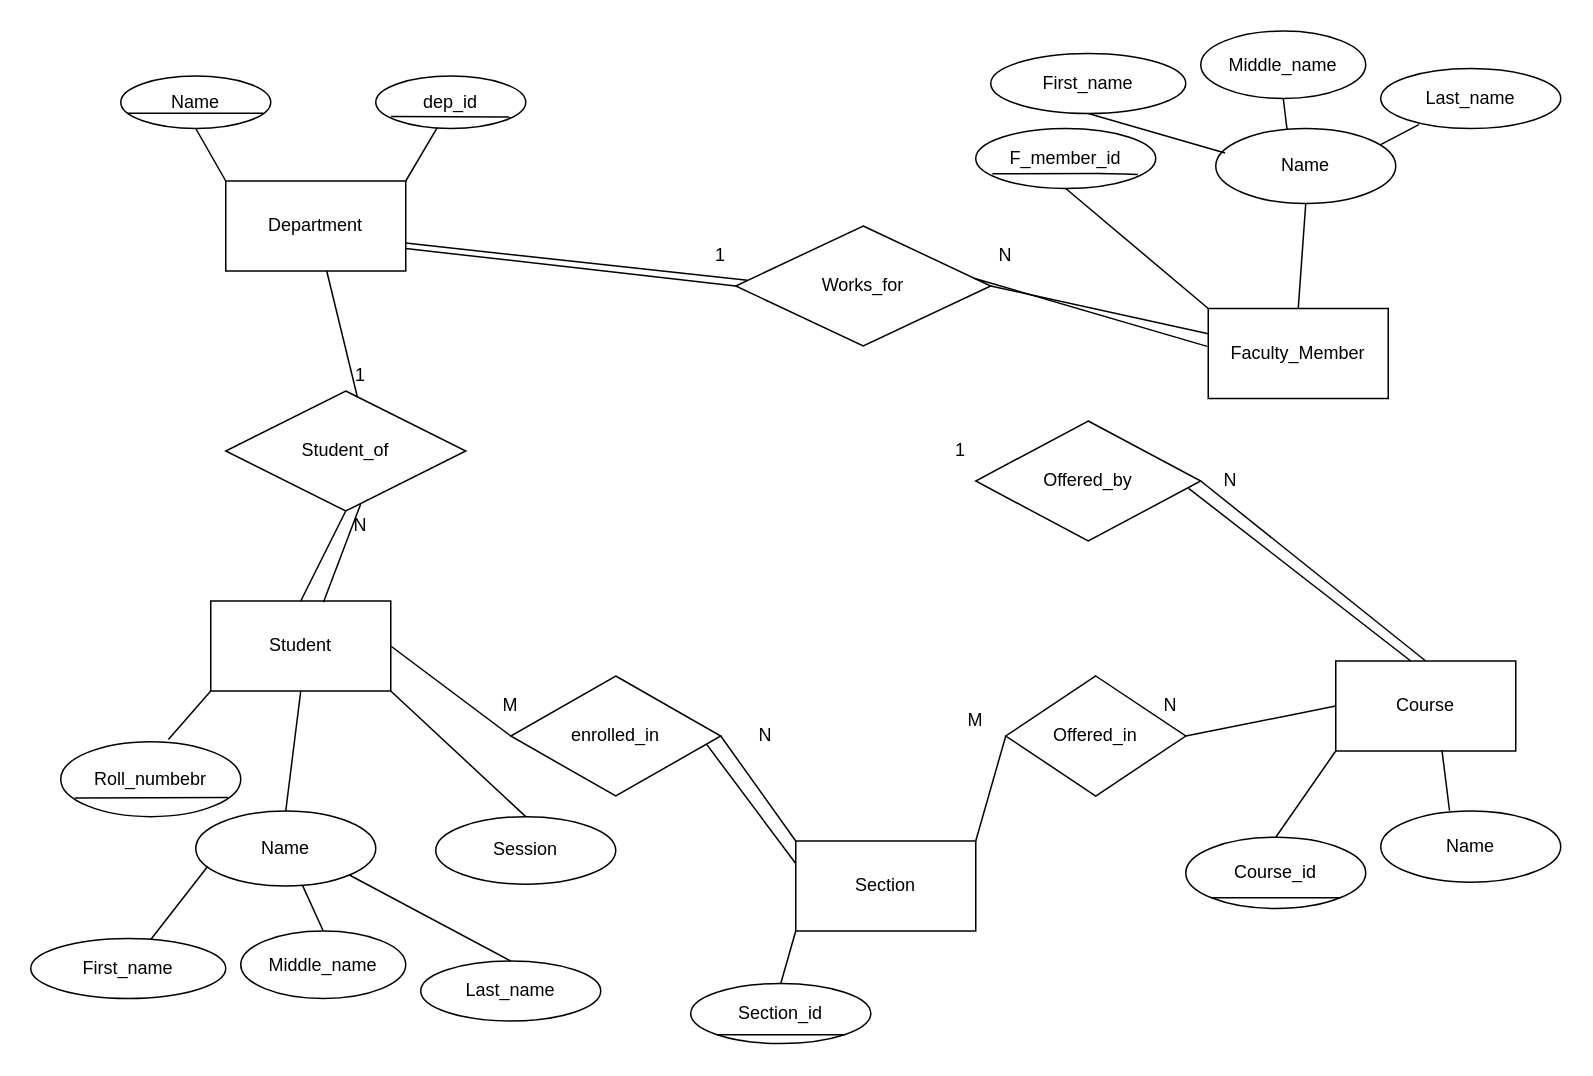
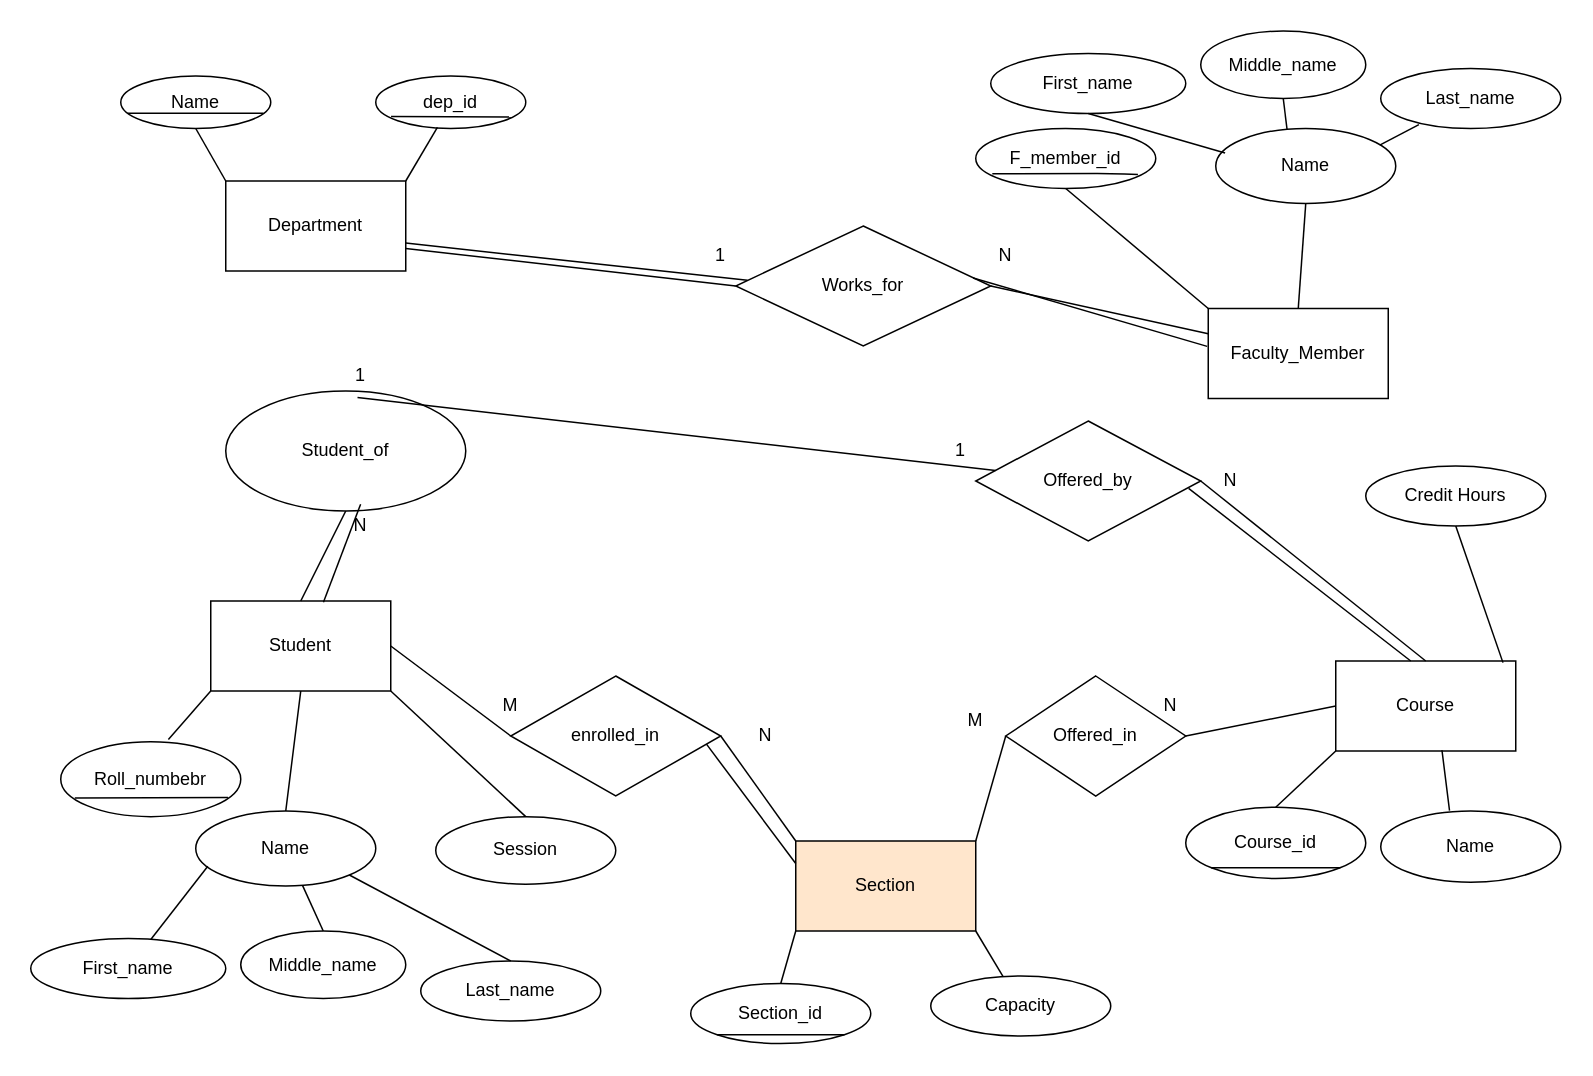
edge "Department" -- "Student_of": now "Offered_by" -- "Student_of"
node "Student_of": shape diamond -> ellipse
node "Credit Hours": added
edge "Credit Hours" -- "Course": added
node "Course_id": moved (1276, 873) -> (1276, 843)
node "Section": fillcolor #ffffff -> #ffe6cc
edge "Section" -- "Capacity": added
node "Capacity": added
